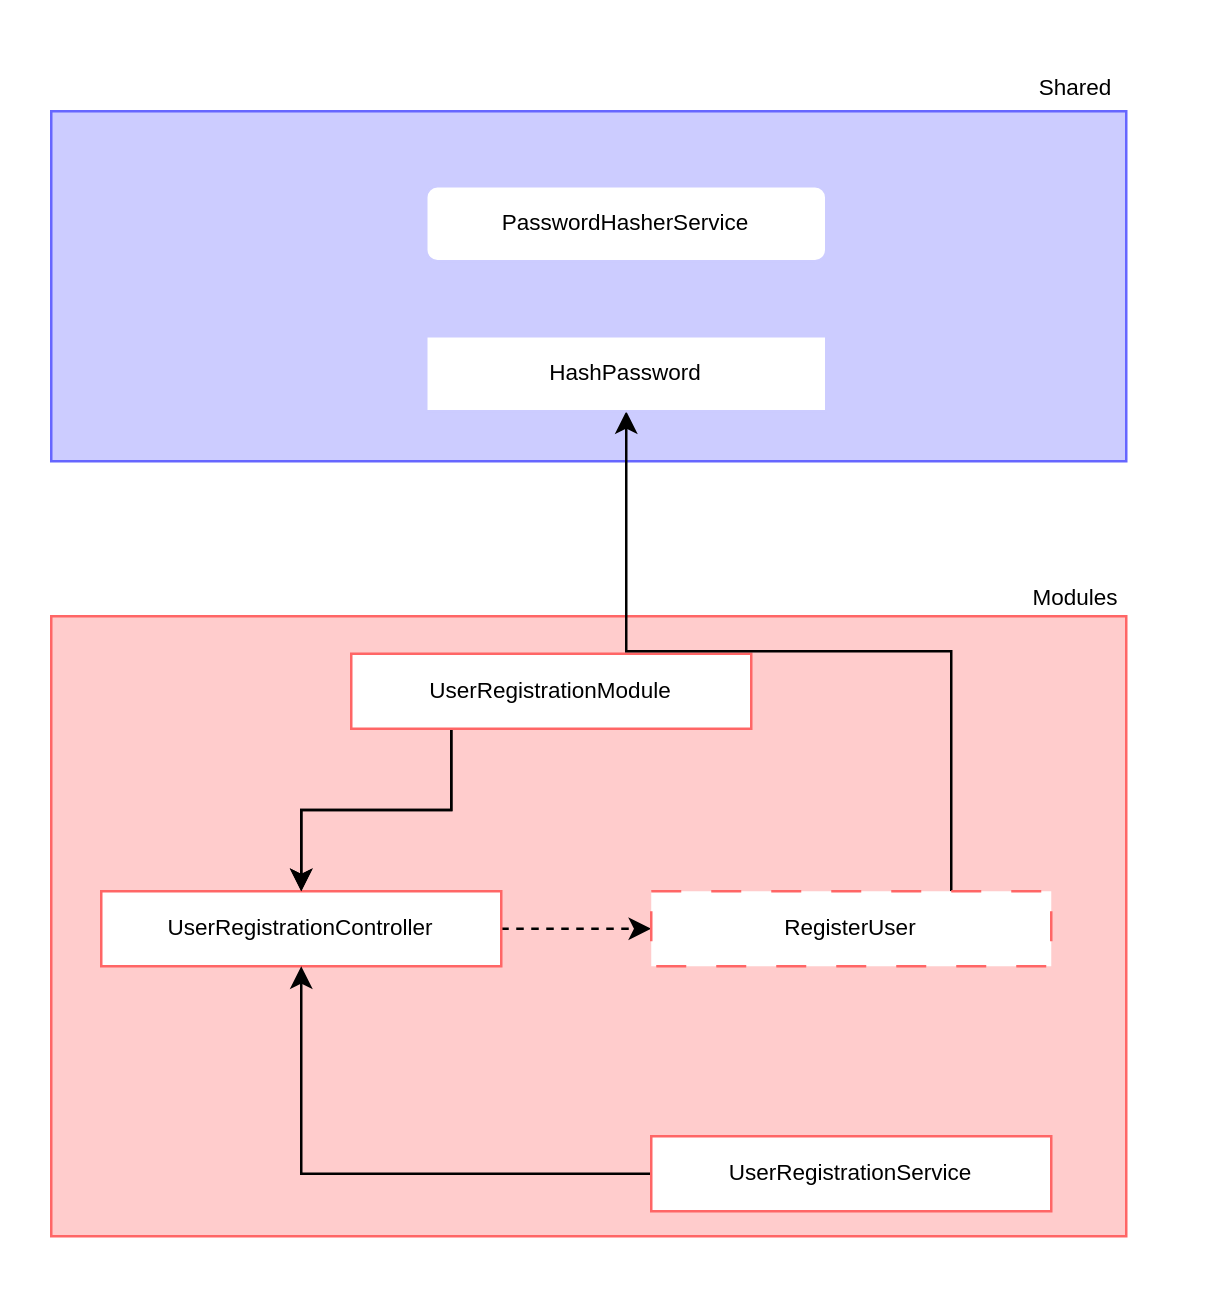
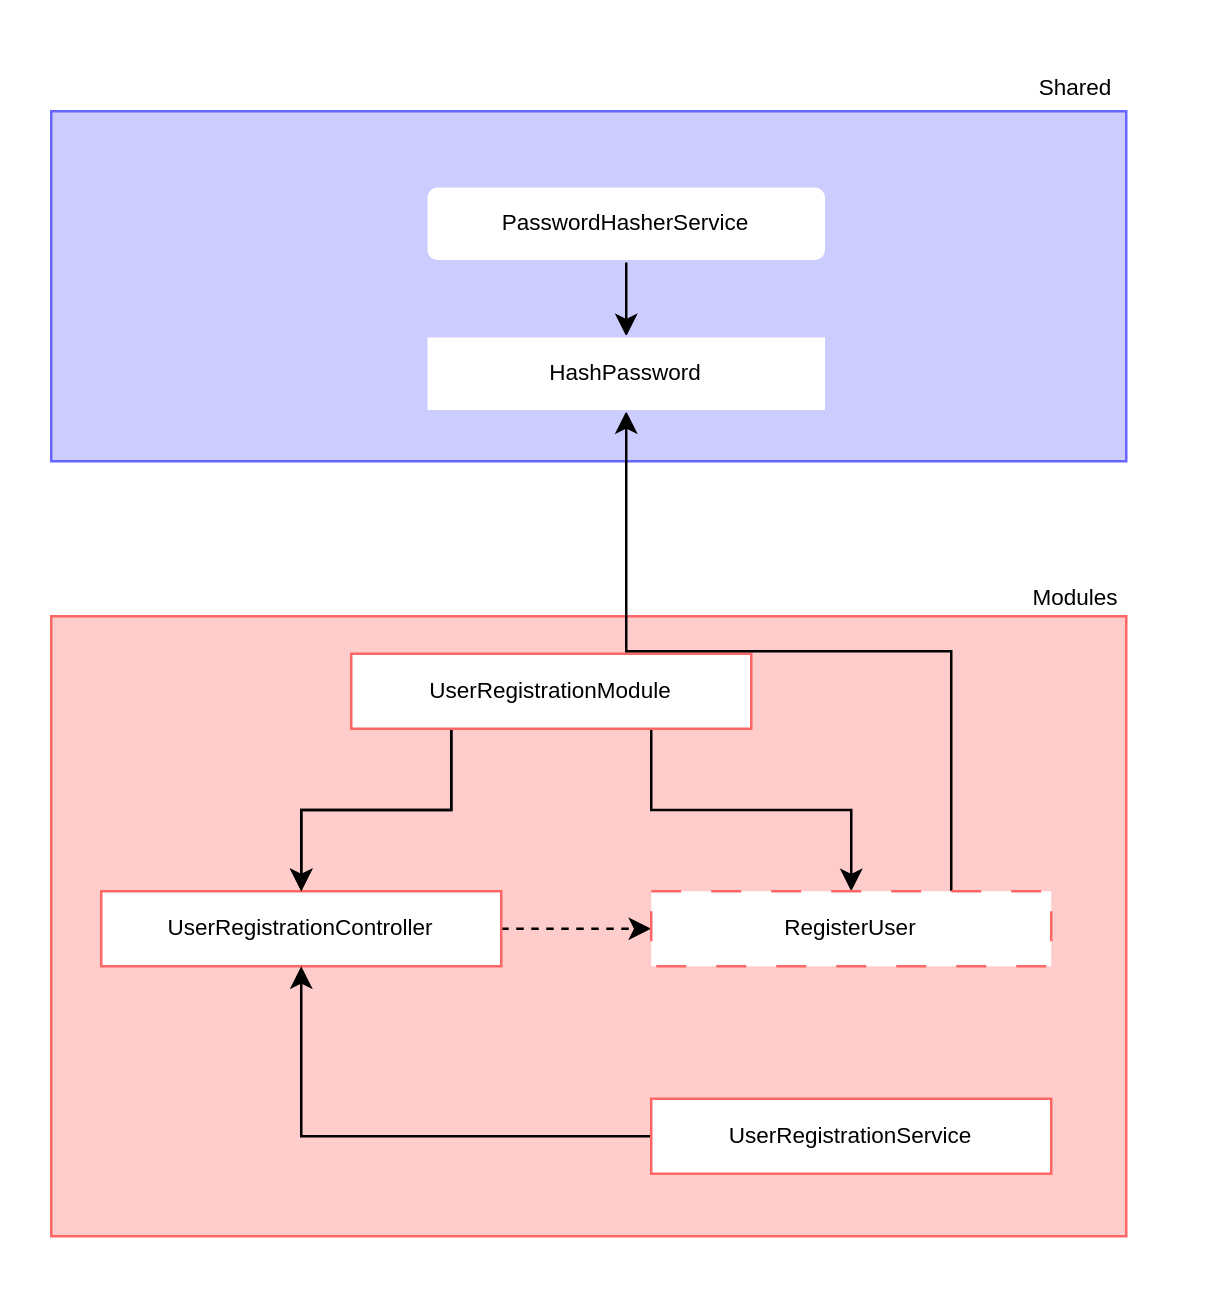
edge "PasswordHasherService" -> "HashPassword": added
edge "UserRegistrationModule" -> "RegisterUser": added
node "UserRegistrationService": moved (851, 1174) -> (851, 1136)
